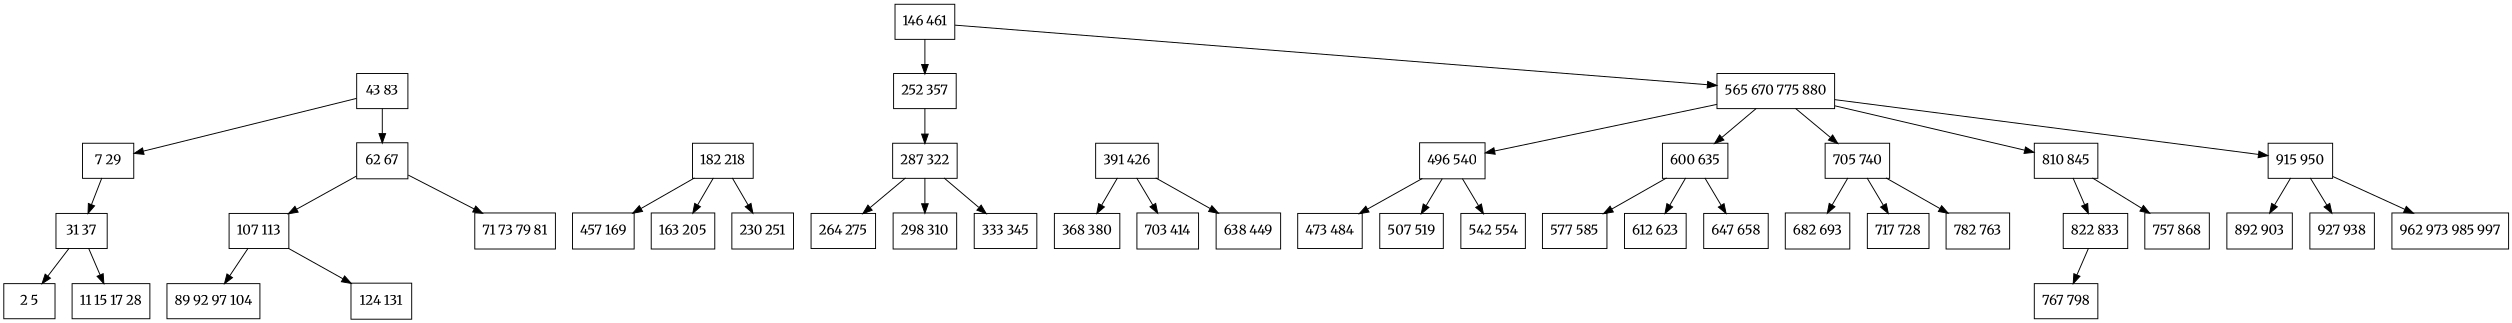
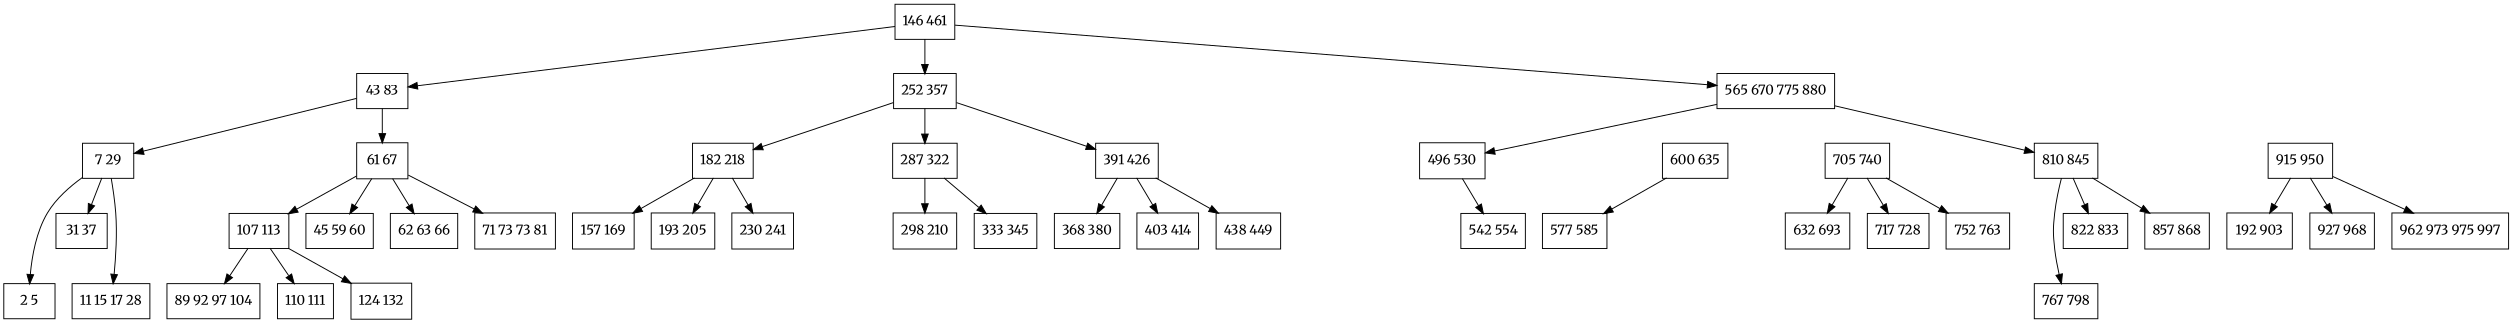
edge "146 461" -> "43 83": added
edge "565 670 775 880" -> "600 635": removed
edge "565 670 775 880" -> "705 740": removed
edge "252 357" -> "391 426": added
edge "252 357" -> "182 218": added
edge "565 670 775 880" -> "915 950": removed
node "62 67": label "62 67" -> "61 67"
node "496 540": label "496 540" -> "496 530"
node "45 59 60": added
node "62 63 66": added
node "71 73 79 81": label "71 73 79 81" -> "71 73 73 81"
node "457 169": label "457 169" -> "157 169"
node "163 205": label "163 205" -> "193 205"
node "230 251": label "230 251" -> "230 241"
node "264 275": removed
node "298 310": label "298 310" -> "298 210"
node "703 414": label "703 414" -> "403 414"
node "638 449": label "638 449" -> "438 449"
node "473 484": removed
node "507 519": removed
node "612 623": removed
node "647 658": removed
node "682 693": label "682 693" -> "632 693"
node "782 763": label "782 763" -> "752 763"
node "757 868": label "757 868" -> "857 868"
node "892 903": label "892 903" -> "192 903"
node "927 938": label "927 938" -> "927 968"
node "962 973 985 997": label "962 973 985 997" -> "962 973 975 997"
edge "31 37" -> "11 15 17 28": now "7 29" -> "11 15 17 28"
edge "822 833" -> "767 798": now "810 845" -> "767 798"
edge "31 37" -> "2 5": now "7 29" -> "2 5"
node "110 111": added
node "124 131": label "124 131" -> "124 132"
